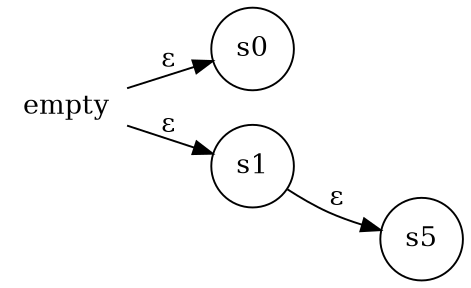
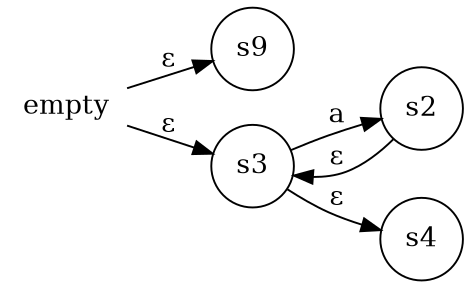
node "s0": label "s0" -> "s9"
node "s2": added
node "s1": label "s1" -> "s3"
node "s5": label "s5" -> "s4"
